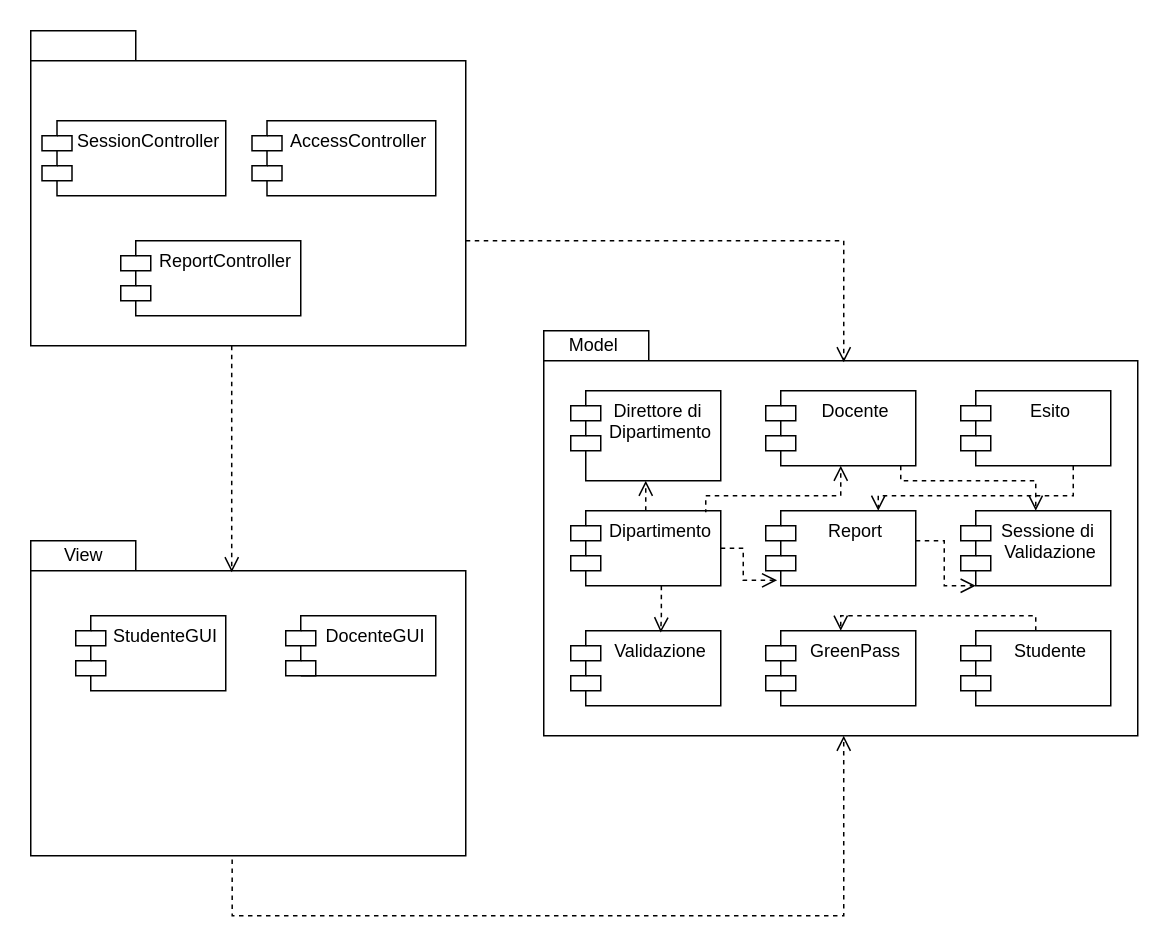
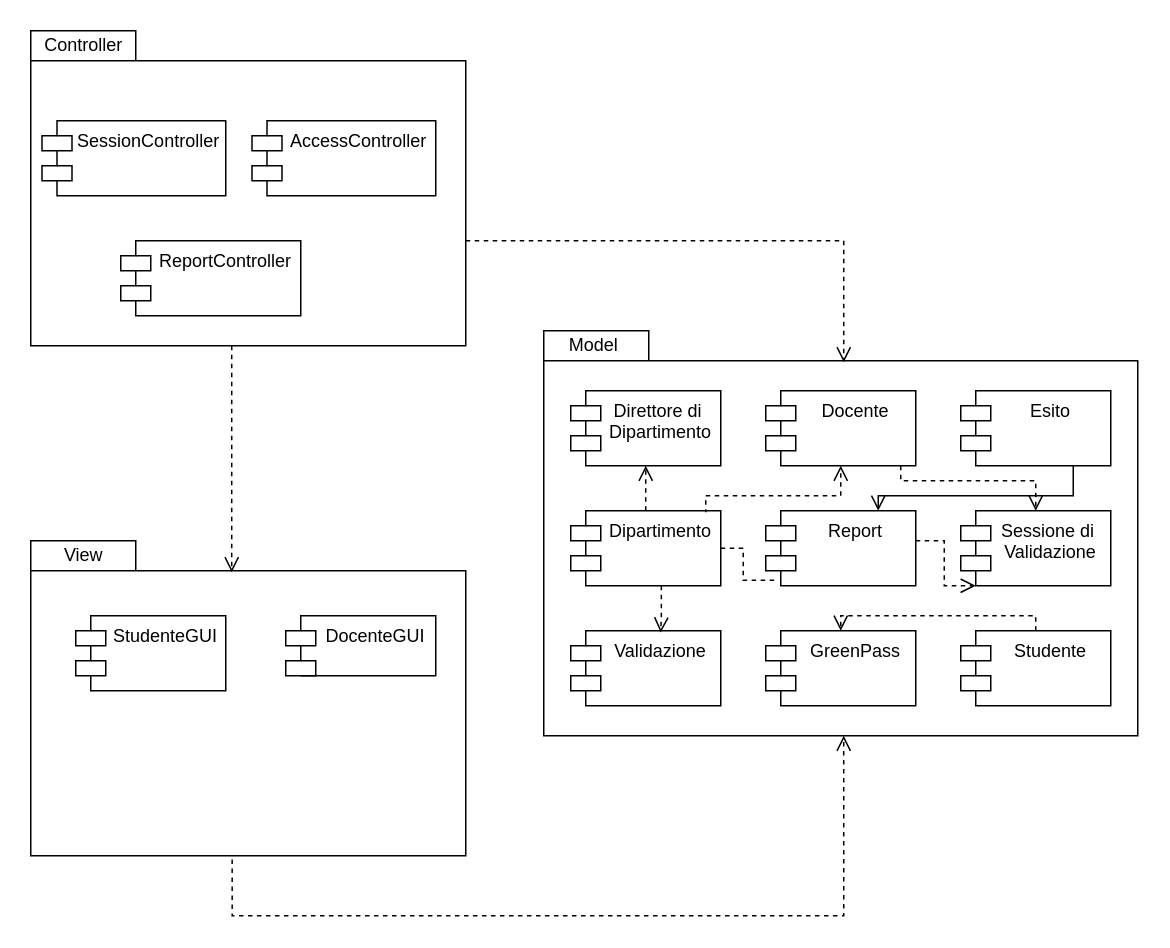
node "Controller": added
node "Direttore di Dipartimento": size 150x90 -> 150x75
edge "Esito" -> "Report": style dashed -> solid
edge "Dipartimento" -> "Report": arrowhead open -> none
